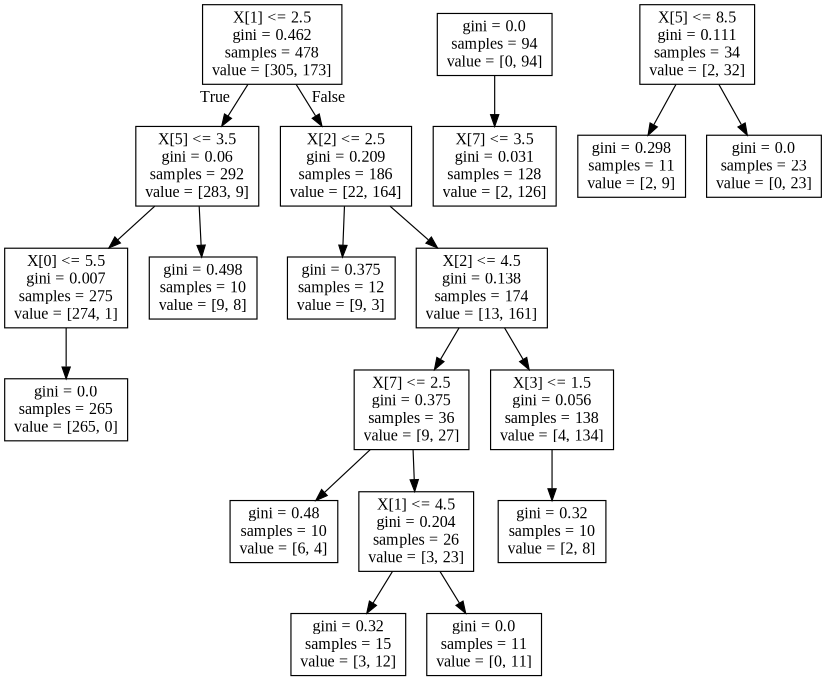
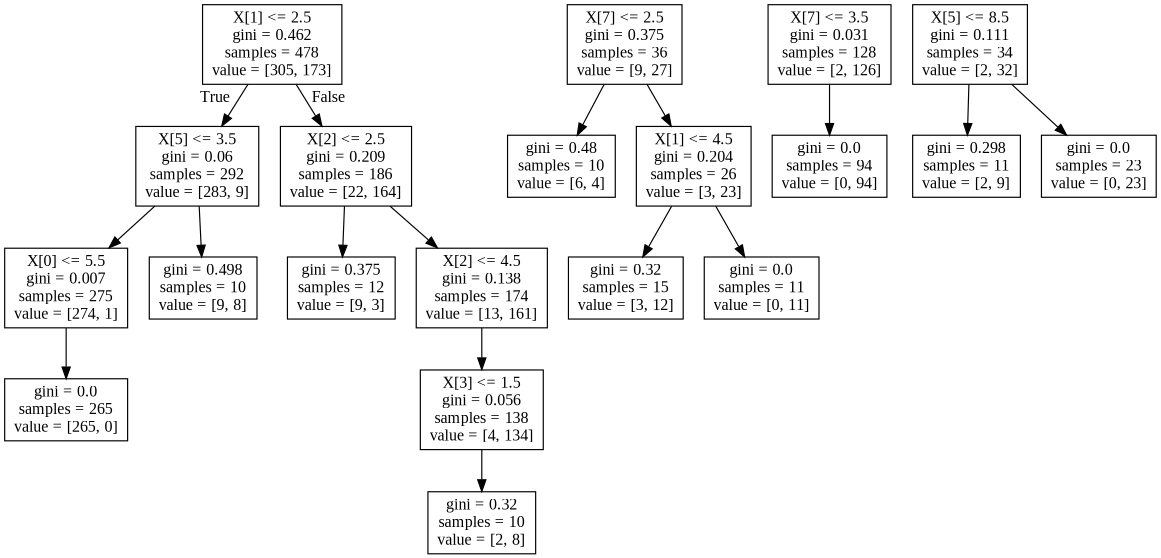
edge "gini = 0.0 samples = 94 value = [0, 94]" -> "X[7] <= 3.5 gini = 0.031 samples = 128 value = [2, 126]": reversed
edge "X[2] <= 4.5 gini = 0.138 samples = 174 value = [13, 161]" -> "X[7] <= 2.5 gini = 0.375 samples = 36 value = [9, 27]": removed
